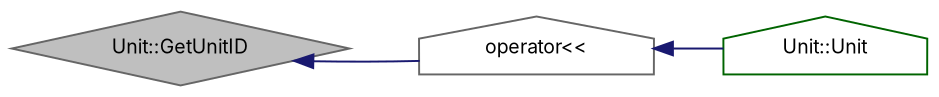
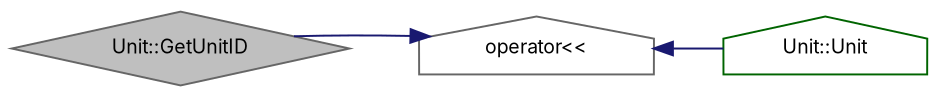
edge "operator<<" -> "Unit::GetUnitID": reversed
